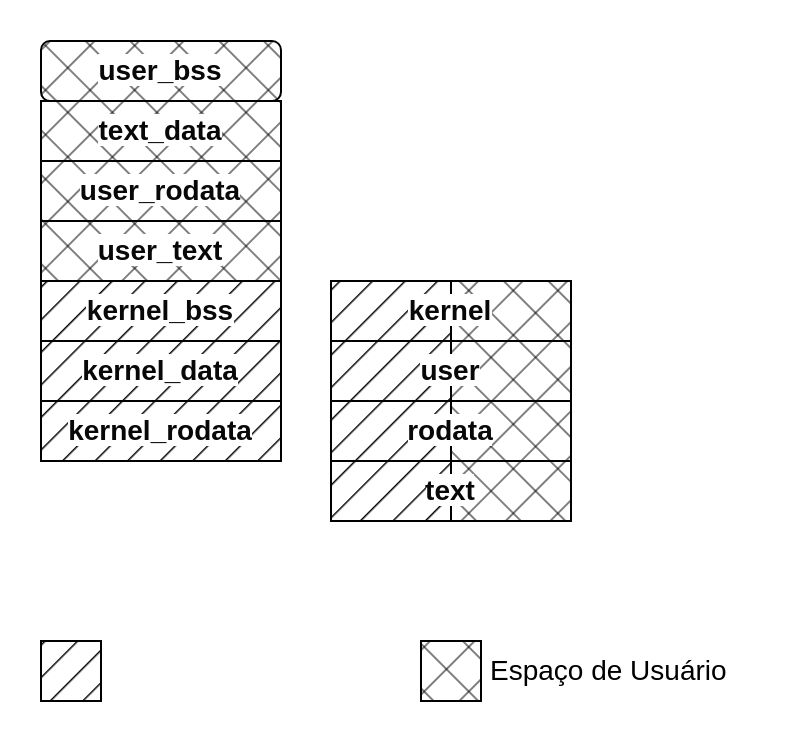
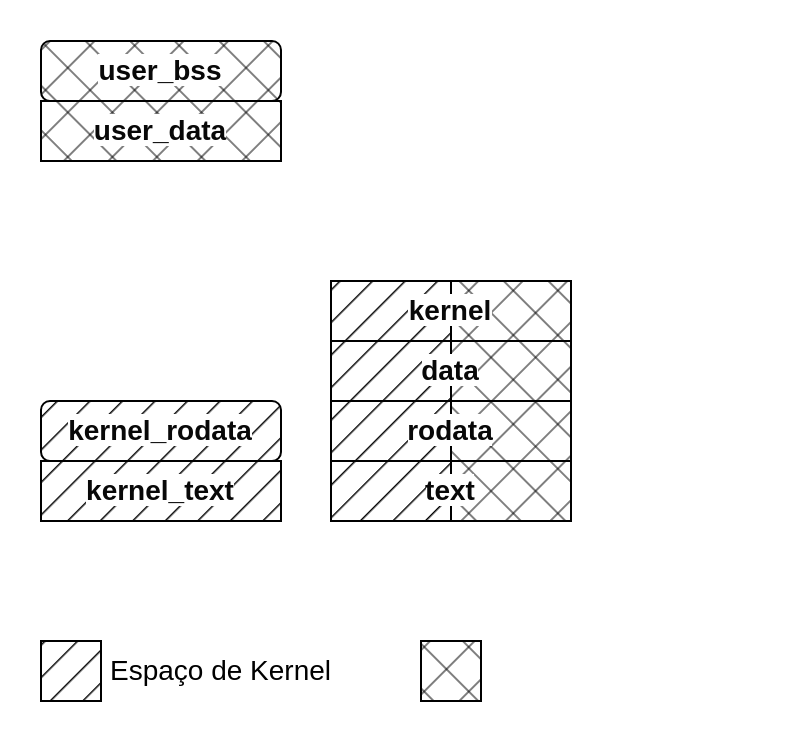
node "text_data": label "text_data" -> "user_data"
node "user_rodata": removed
node "user_text": removed
node "kernel_bss": removed
node "kernel_data": removed
node "user": label "user" -> "data"
node "kernel_rodata": shape rectangle -> rounded rectangle
node "kernel_text": added
node "Espaço de Kernel": added
node "Espaço de Usuário": removed
